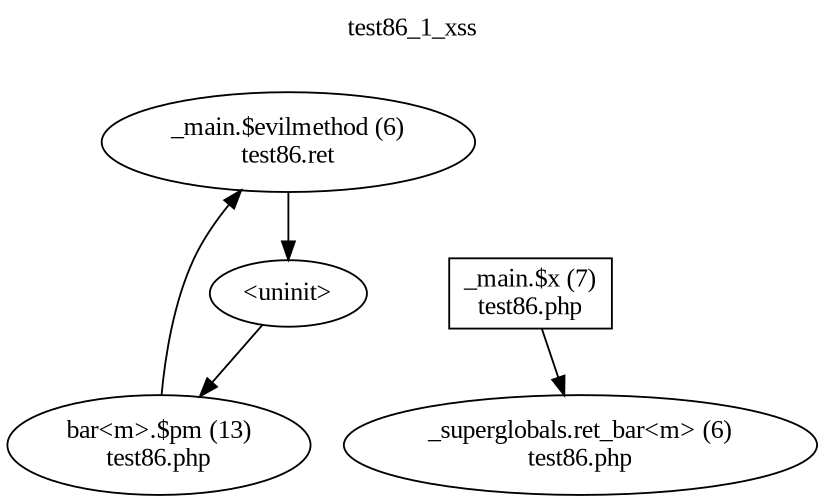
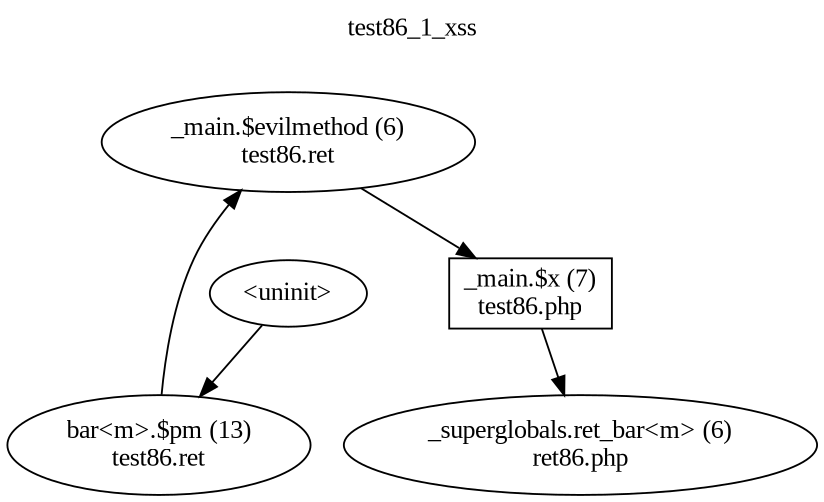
edge "_main.$evilmethod (6) test86.ret" -> "<uninit>": now "_main.$evilmethod (6) test86.ret" -> "_main.$x (7) test86.php"
node "bar<m>.$pm (13) test86.php": label "bar<m>.$pm (13) test86.php" -> "bar<m>.$pm (13) test86.ret"
node "_superglobals.ret_bar<m> (6) test86.php": label "_superglobals.ret_bar<m> (6) test86.php" -> "_superglobals.ret_bar<m> (6) ret86.php"
